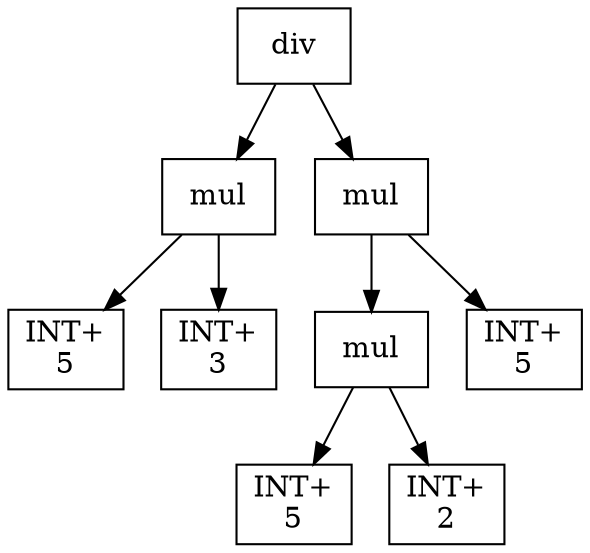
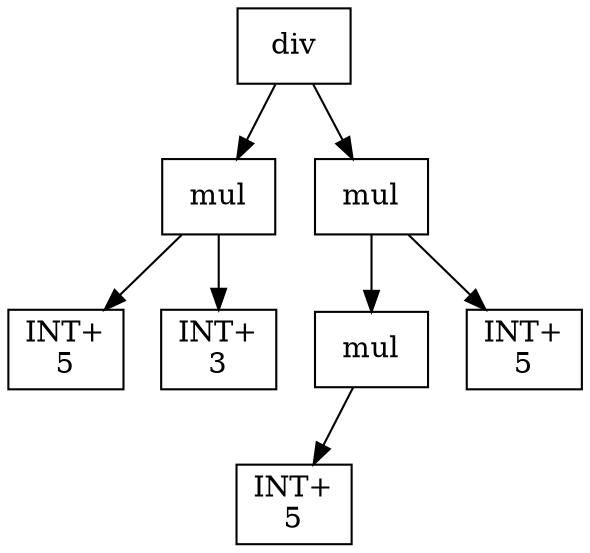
node "INT+ 2": removed
